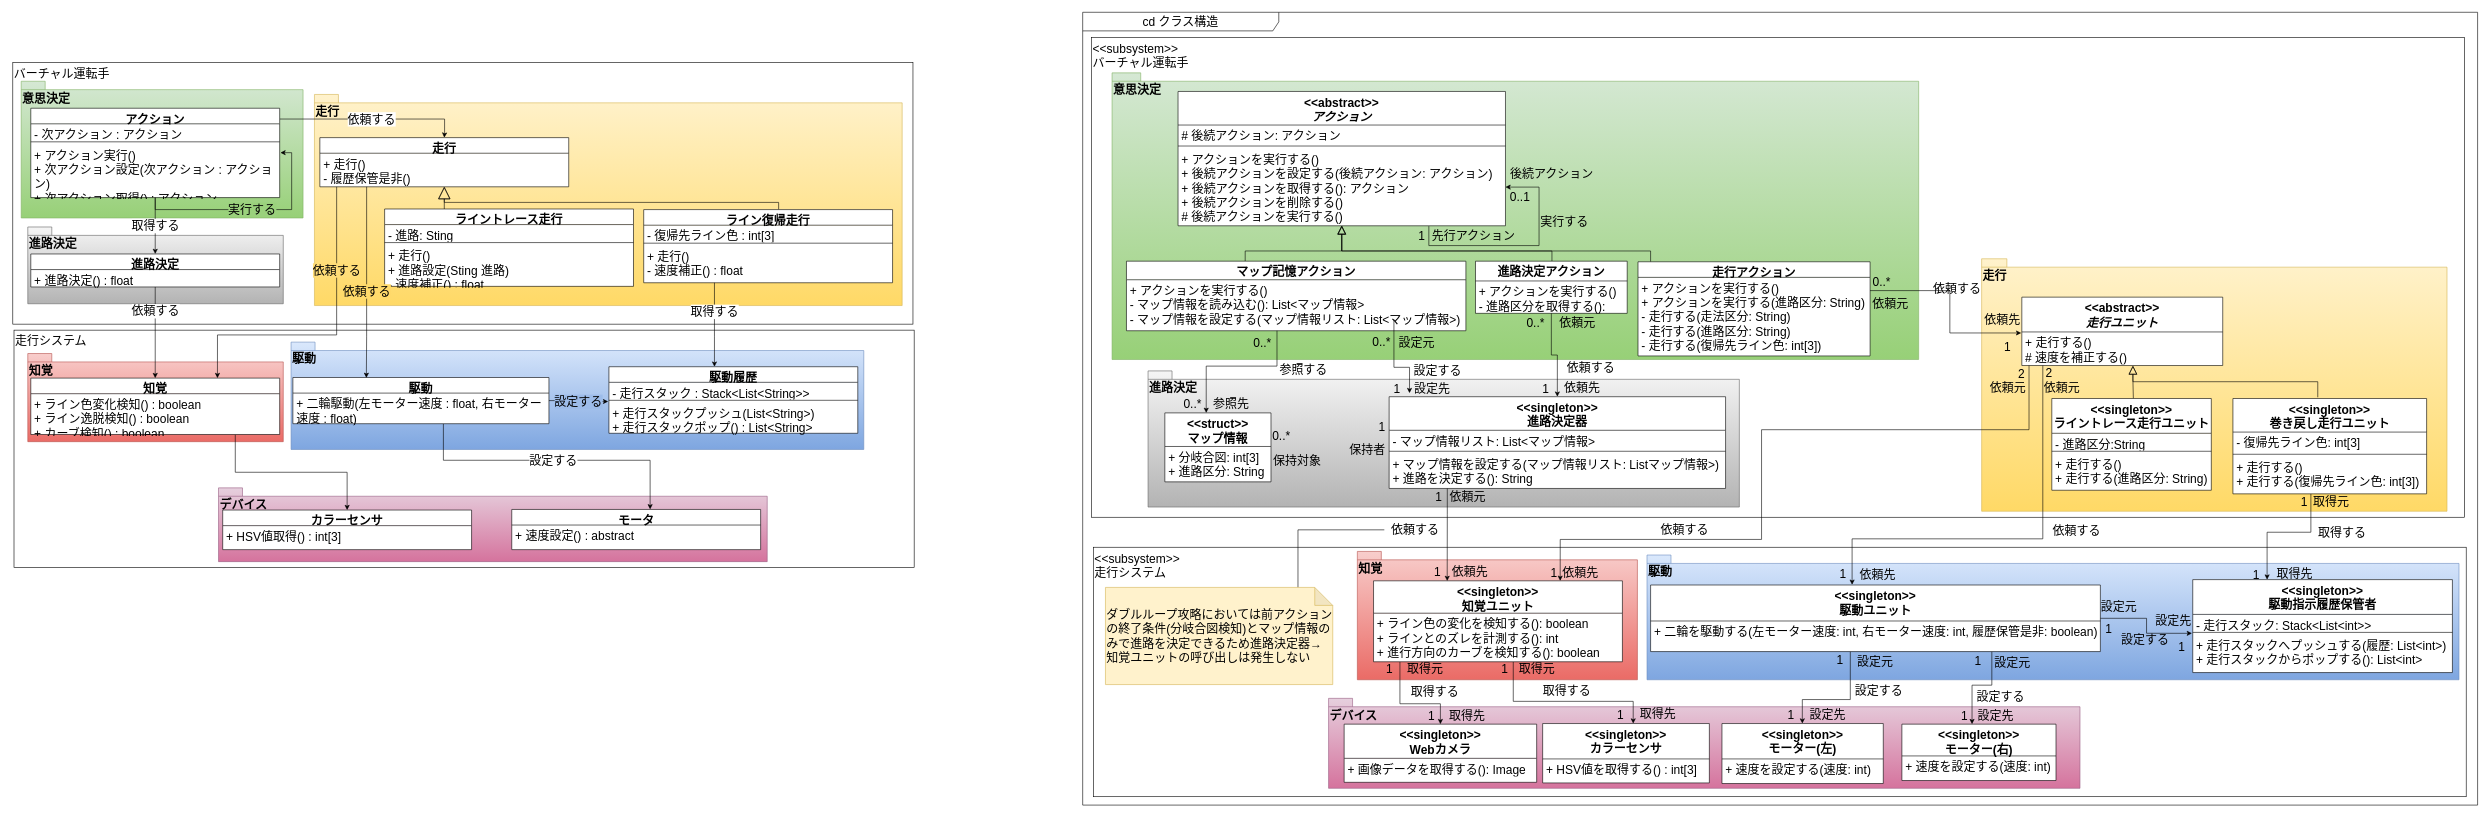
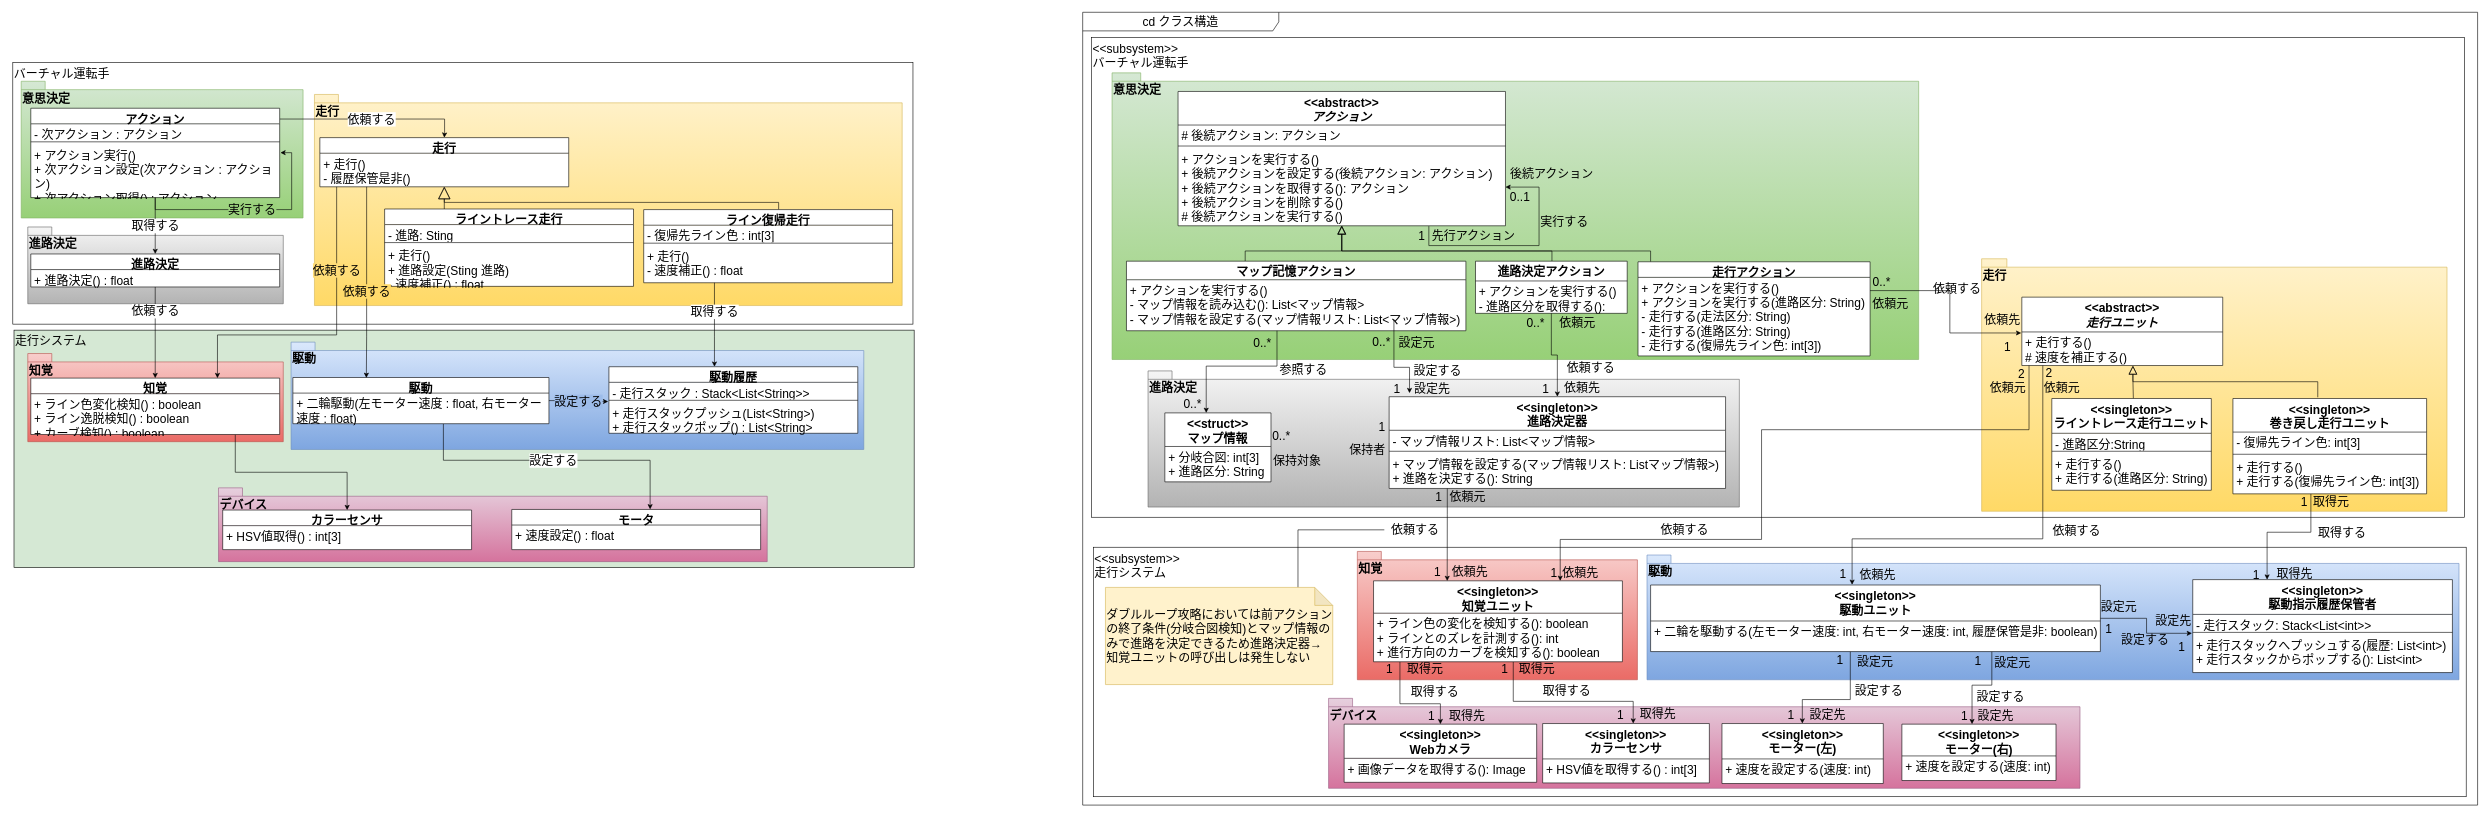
node "走行システム": fillcolor #ffffff -> #d5e8d4
node "参照先": removed
node "+ 速度設定() : abstract": label "+ 速度設定() : abstract" -> "+ 速度設定() : float"
